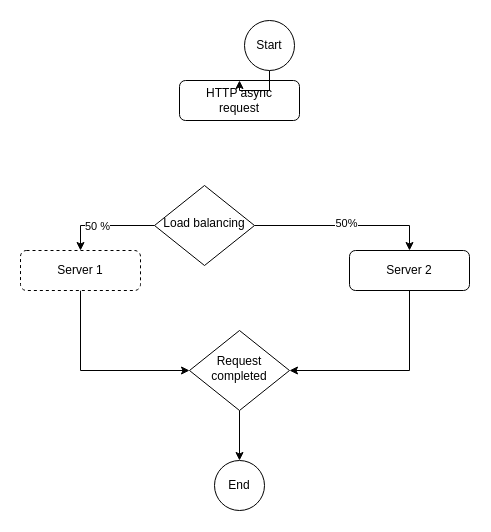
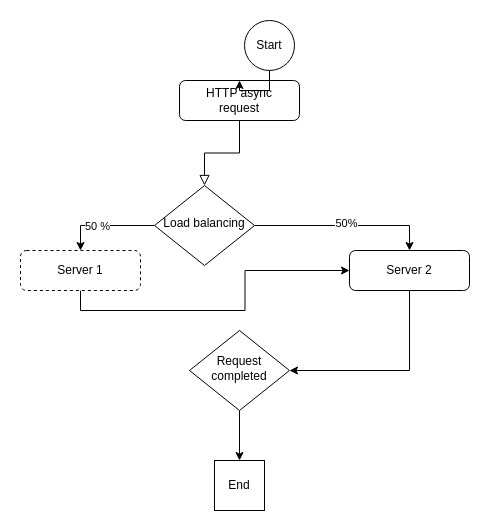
edge "HTTP async request" -> "Load balancing": added
edge "Server 1" -> "Request completed": now "Server 1" -> "Server 2"
node "End": shape ellipse -> rectangle
